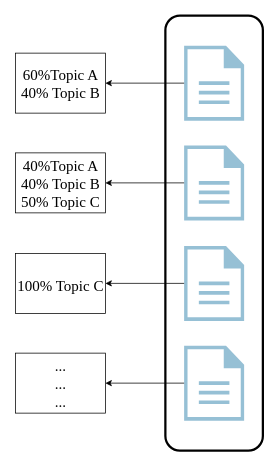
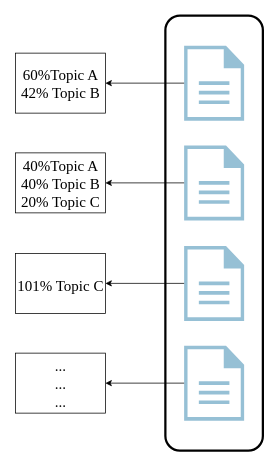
node "60%Topic A 40% Topic B": label "60%Topic A 40% Topic B" -> "60%Topic A 42% Topic B"
node "40%Topic A 40% Topic B 50% Topic C": label "40%Topic A 40% Topic B 50% Topic C" -> "40%Topic A 40% Topic B 20% Topic C"
node "100% Topic C": label "100% Topic C" -> "101% Topic C"
